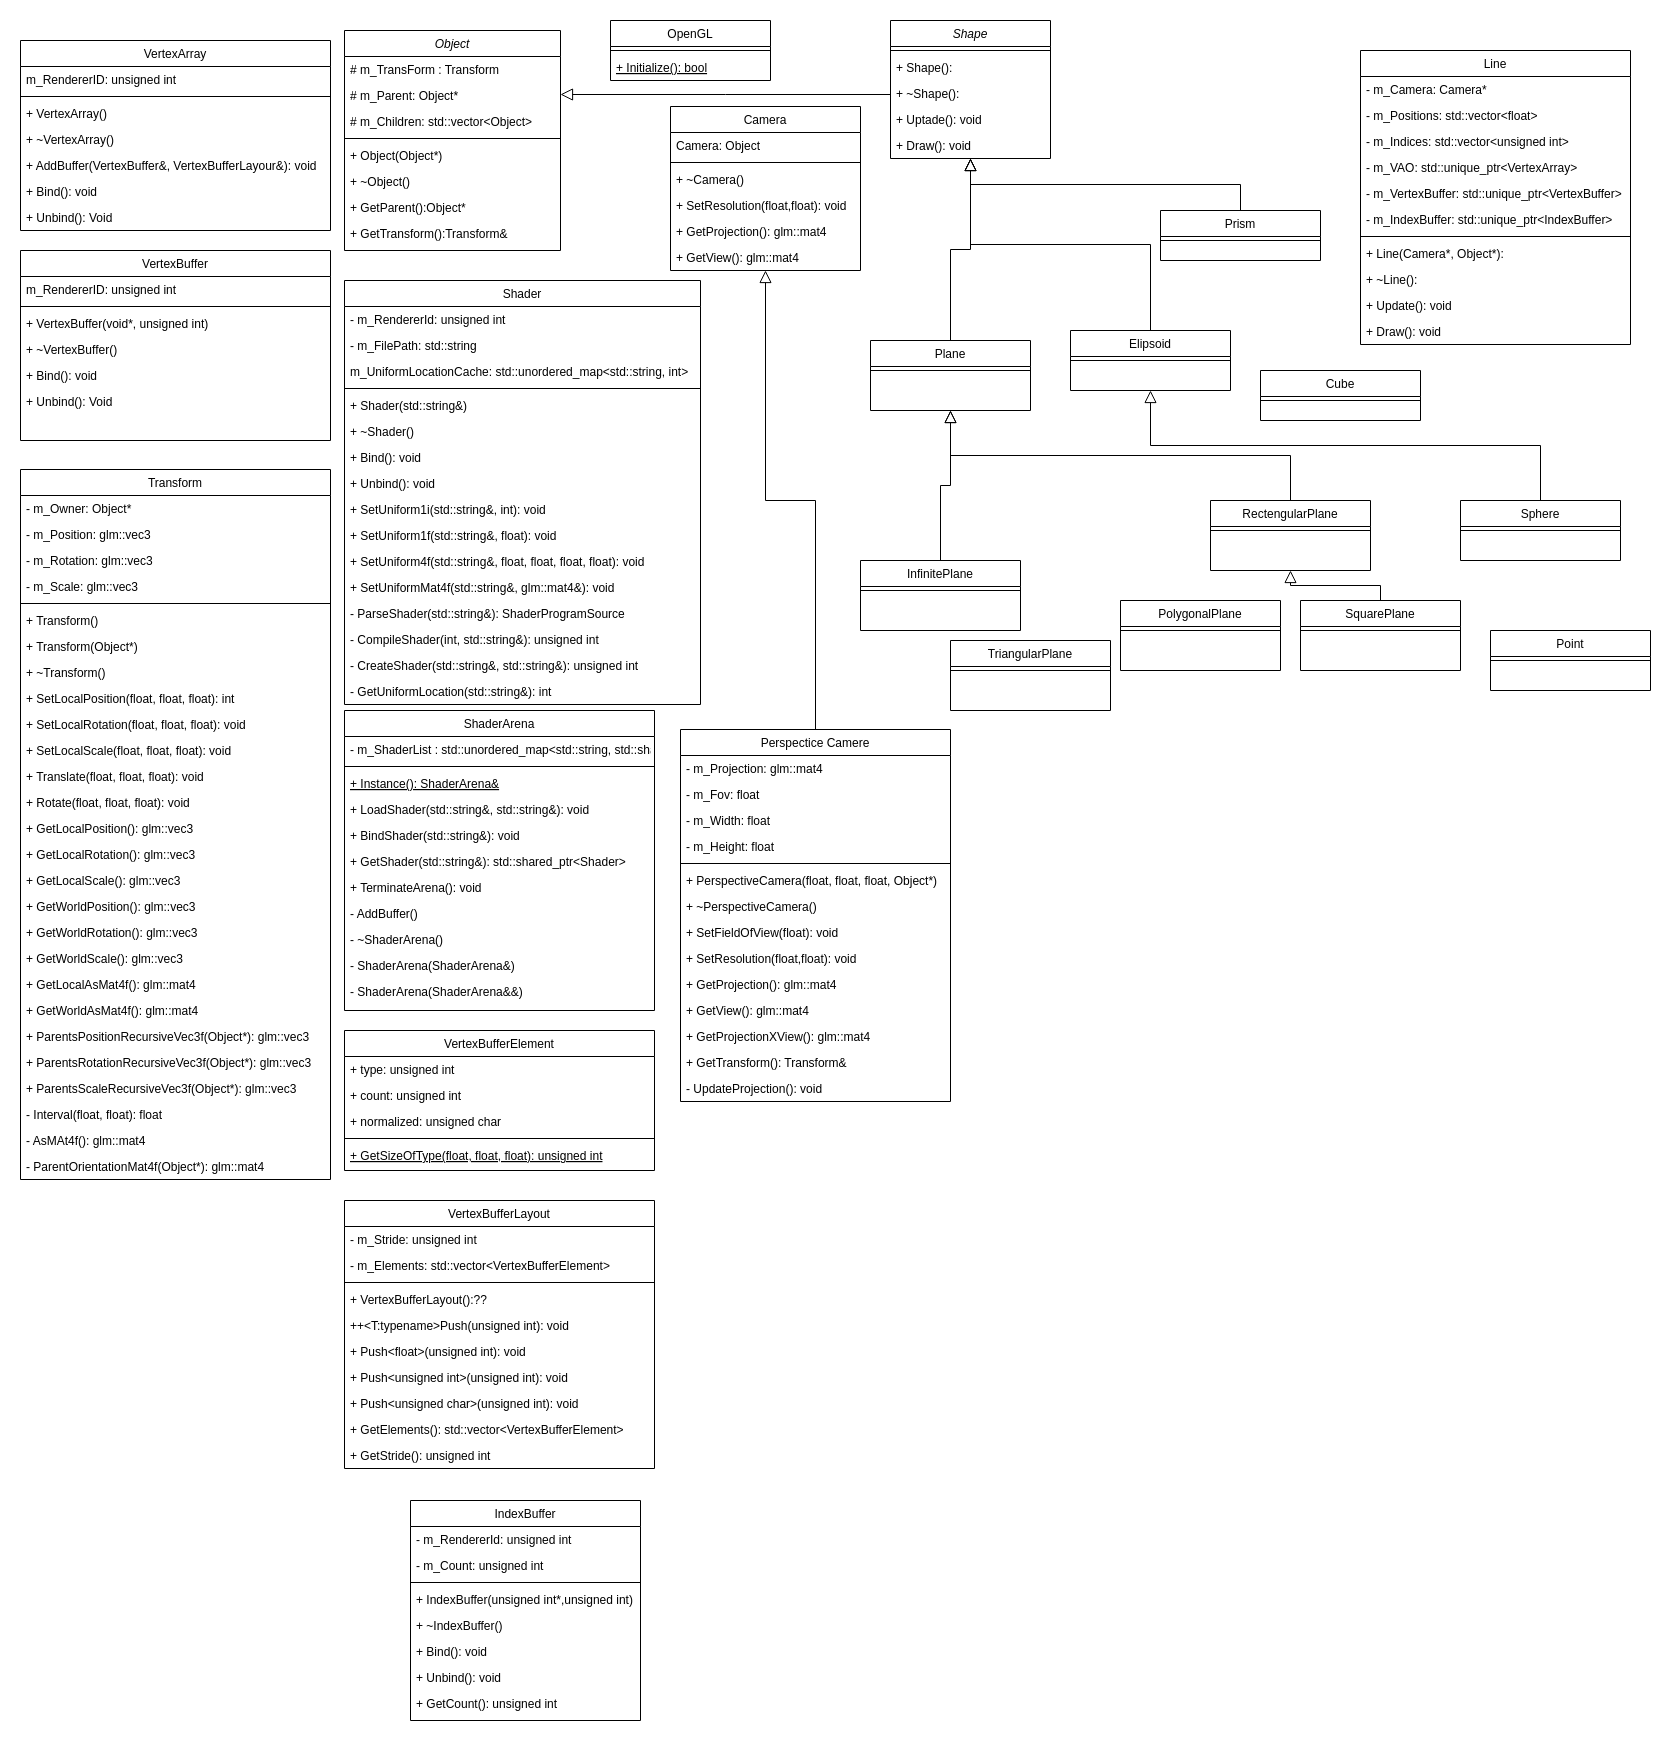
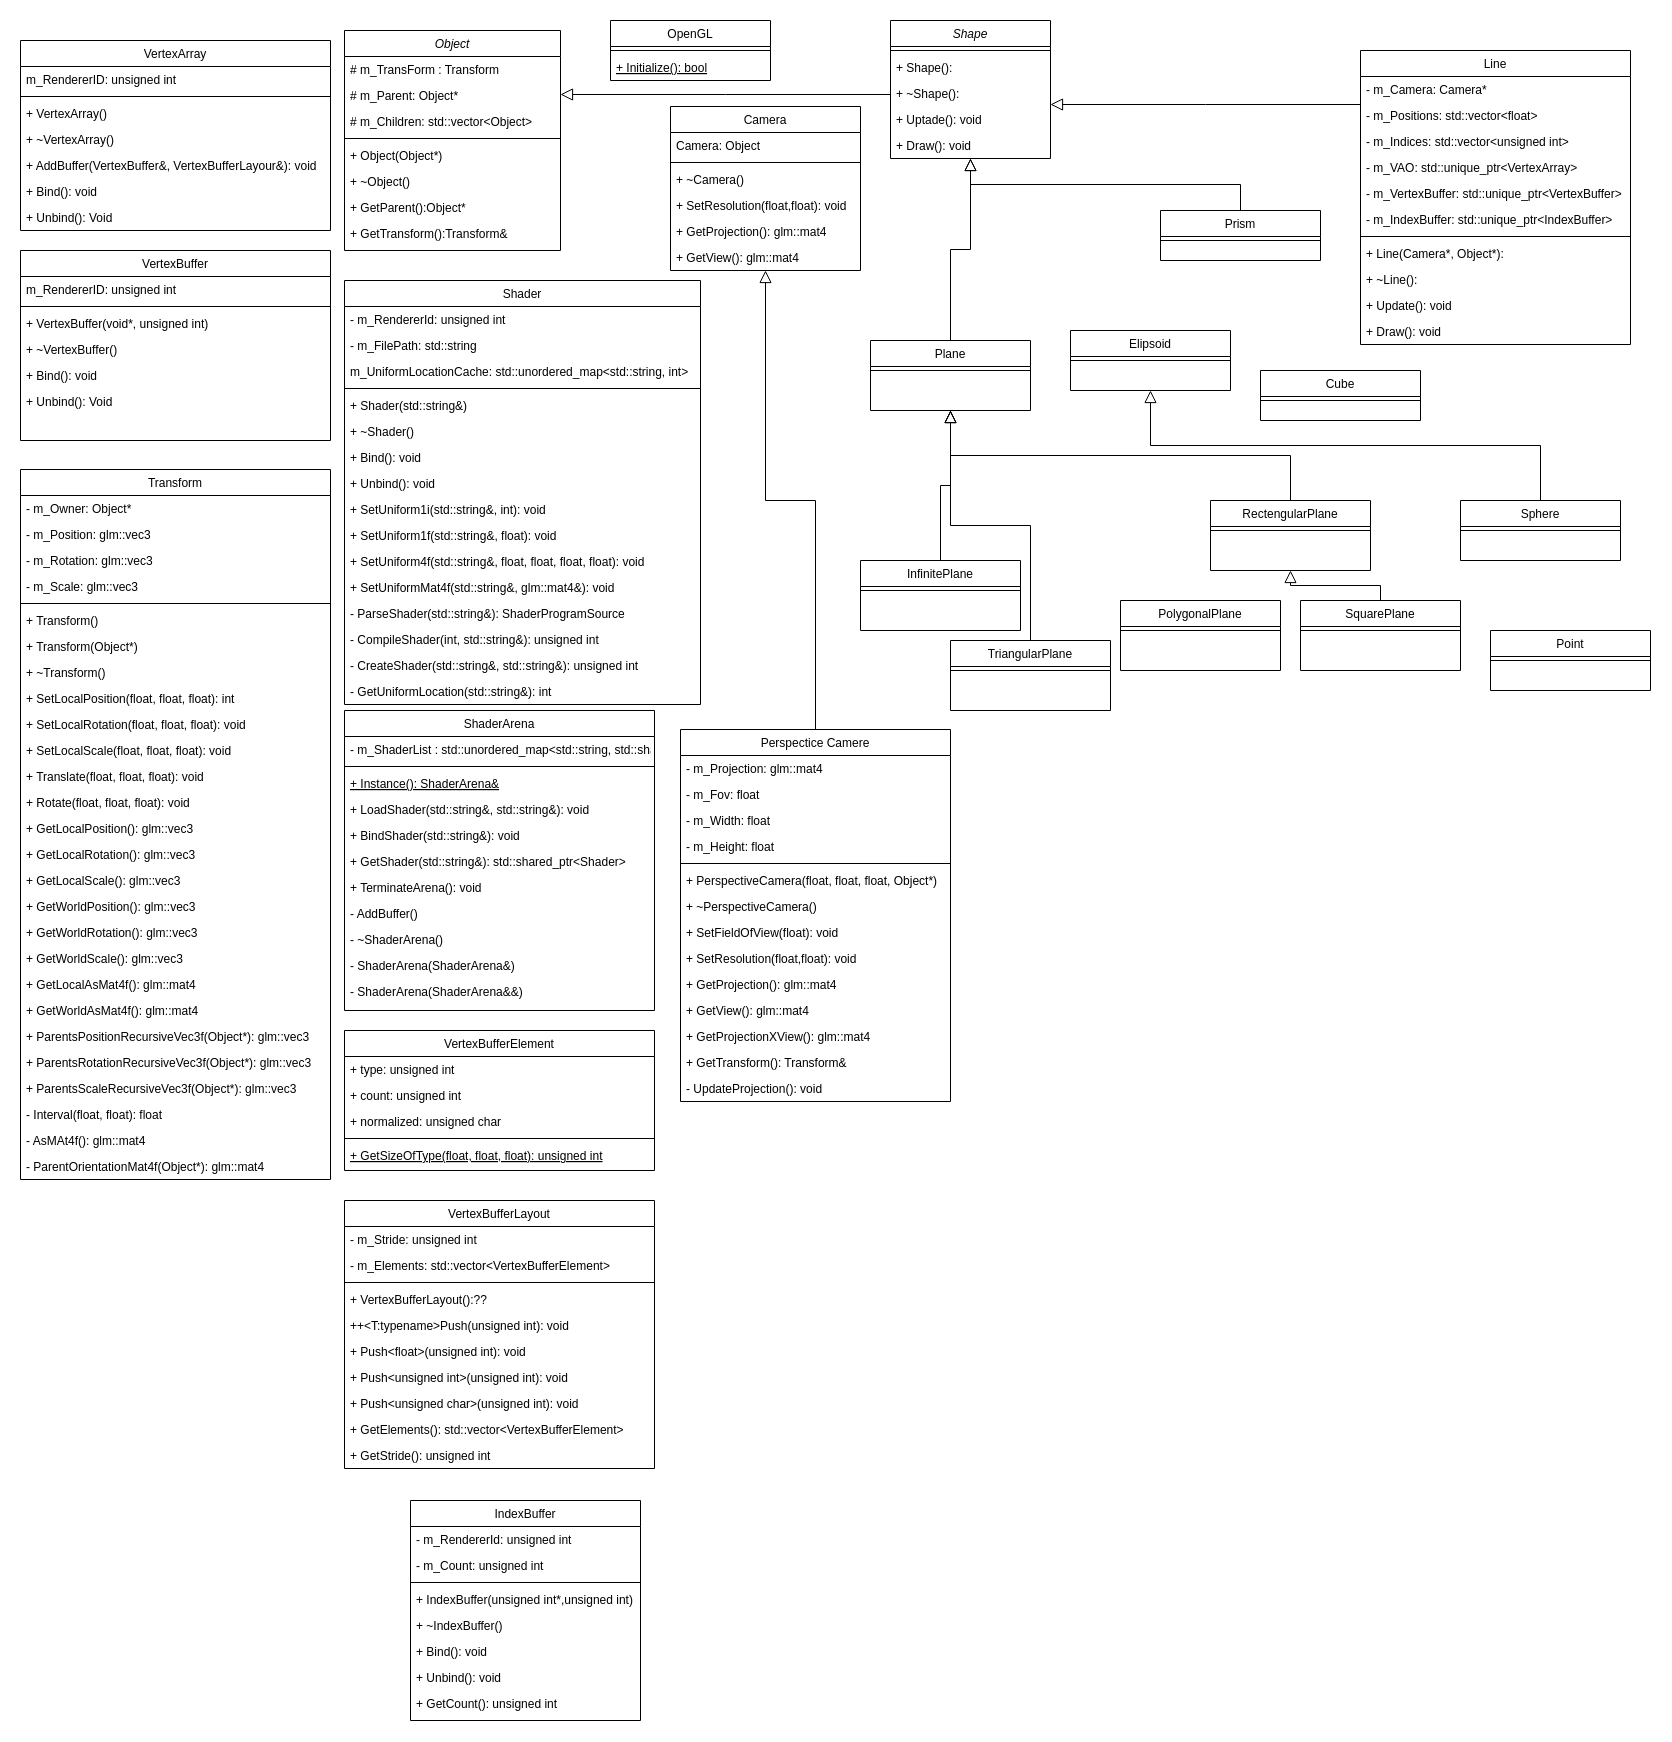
edge "Line" -> "Shape": added
edge "Elipsoid" -> "Shape": removed
edge "TriangularPlane" -> "Plane": added
